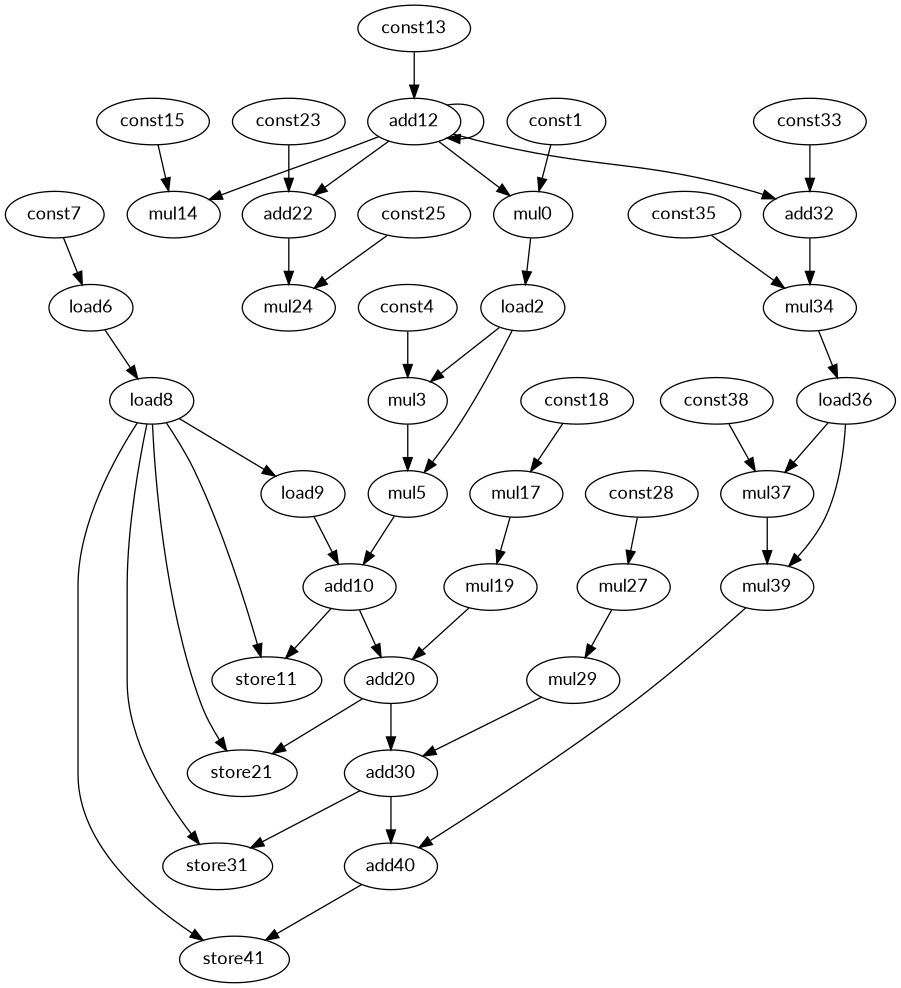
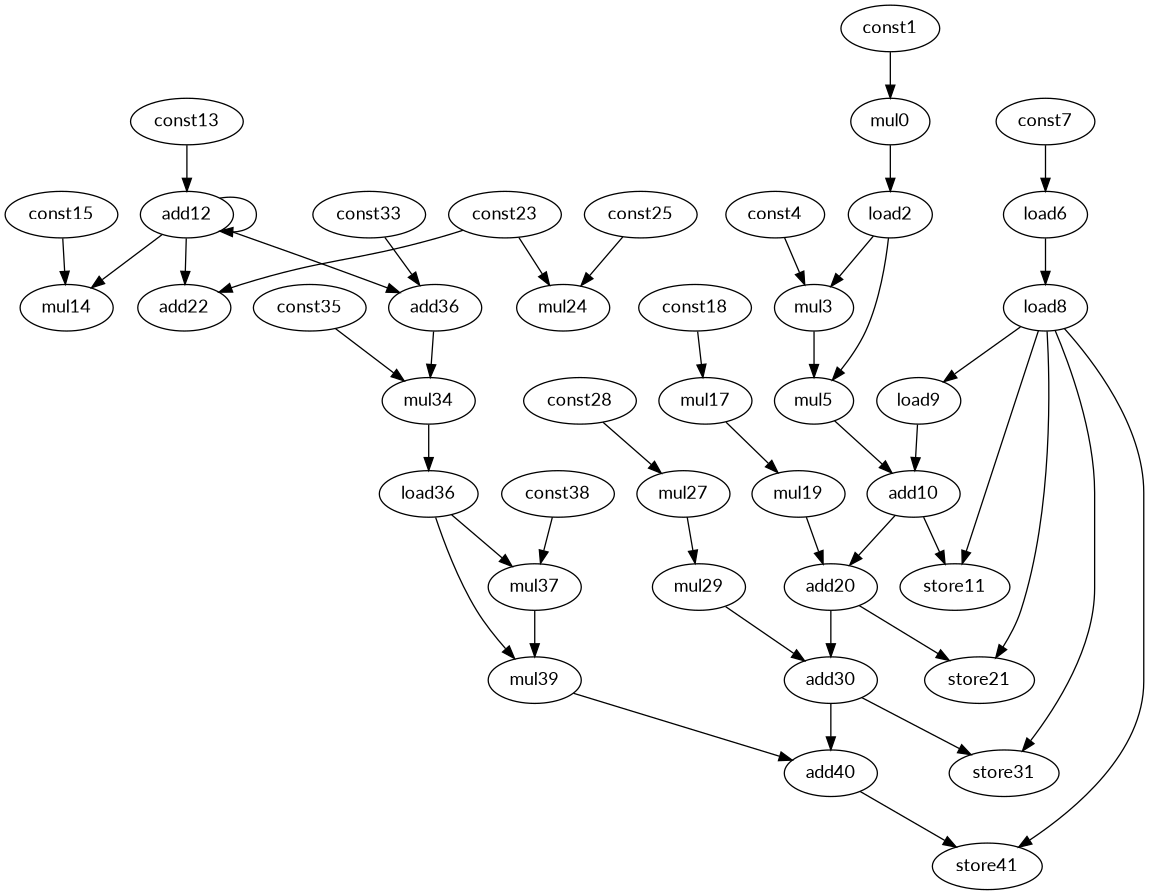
edge "add12" -> "mul0": removed
node "add32": label "add32" -> "add36"
edge "add22" -> "mul24": now "const23" -> "mul24"
